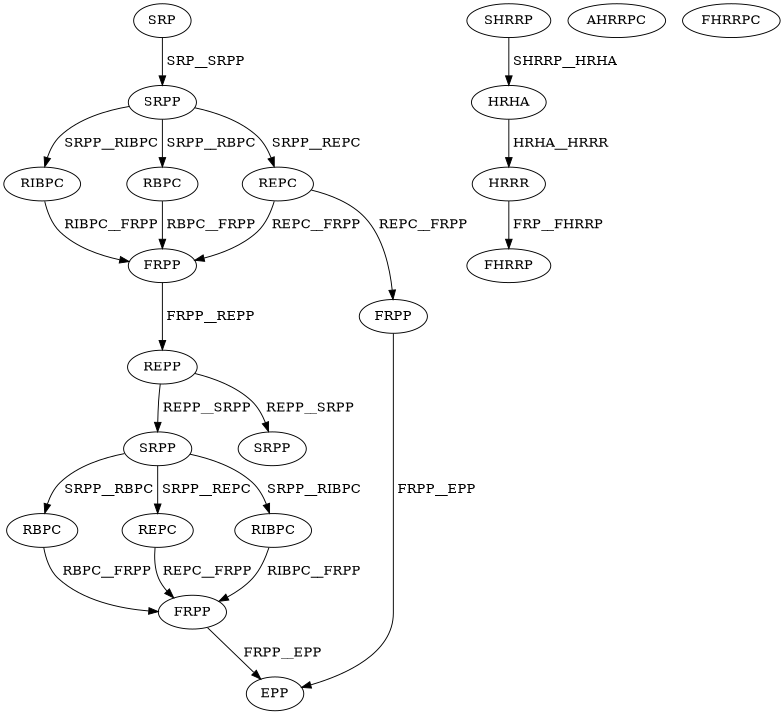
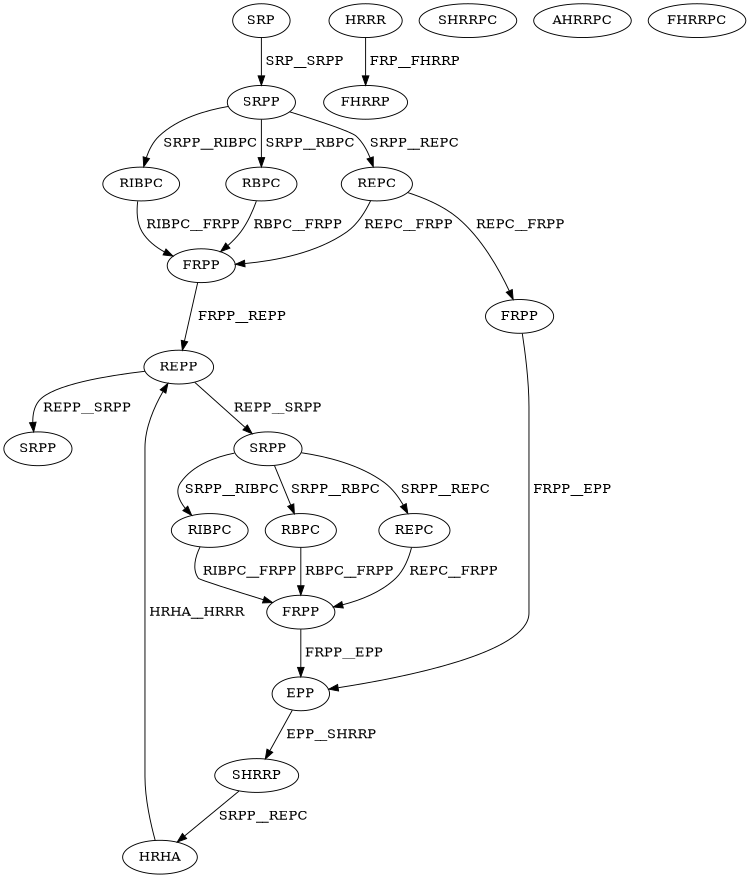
node "SHRRPC": added
edge "SHRRP" -> "HRHA": label " SHRRP__HRHA" -> " SRPP__REPC"
edge "HRHA" -> "HRRR": now "HRHA" -> "REPP"
edge "EPP" -> "SHRRP": added, label "EPP__SHRRP"
